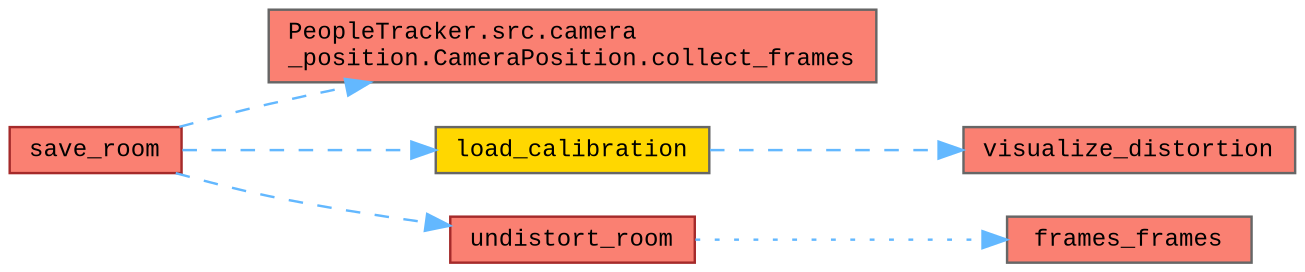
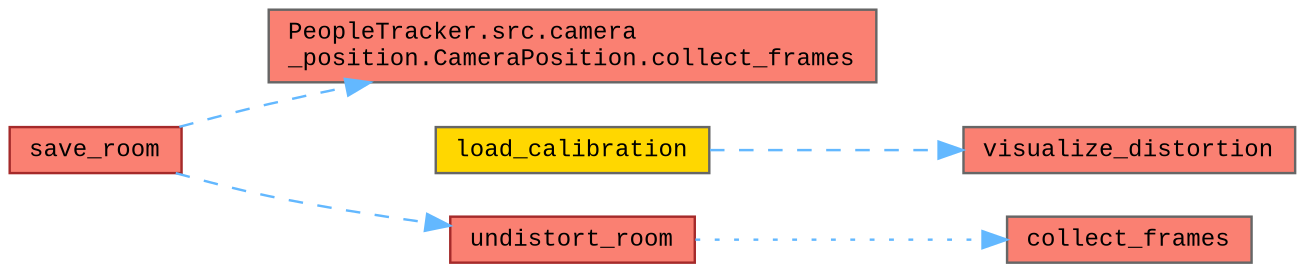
edge "save_room" -> "load_calibration": removed
node "frames_frames": label "frames_frames" -> "collect_frames"
